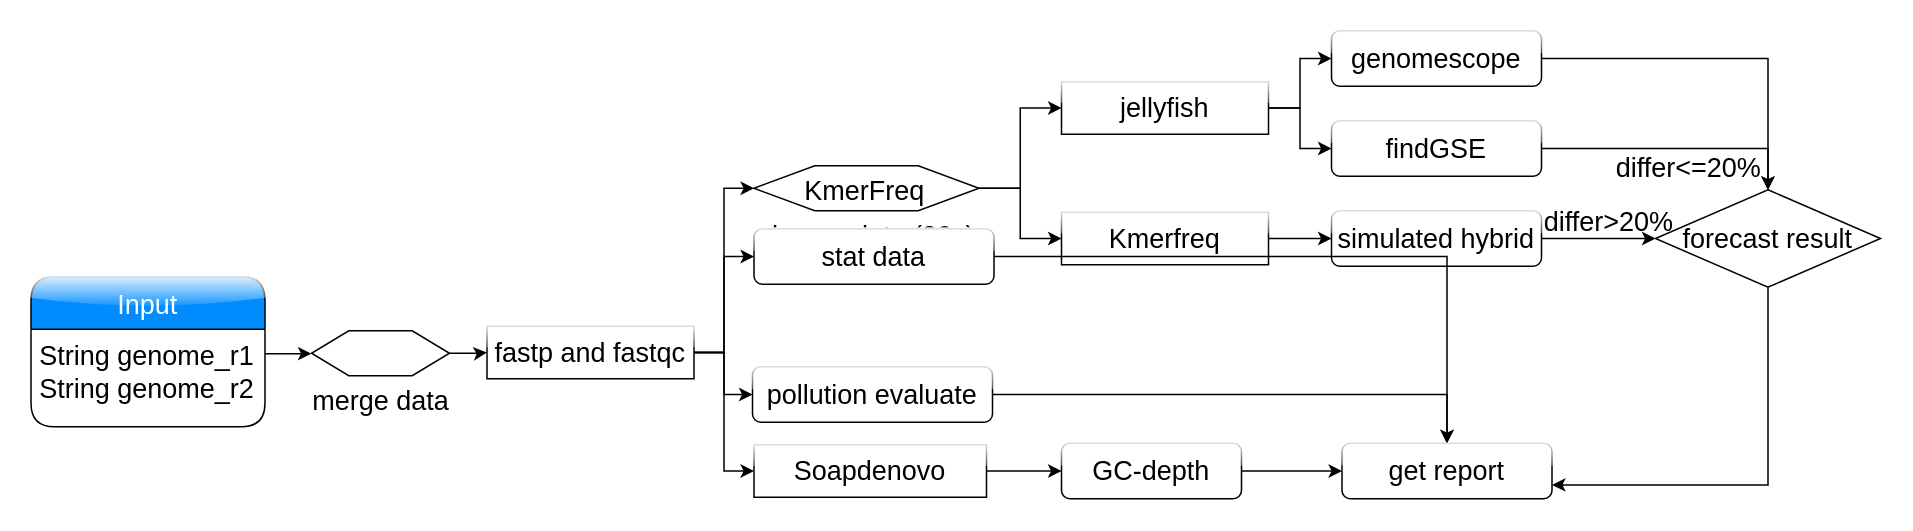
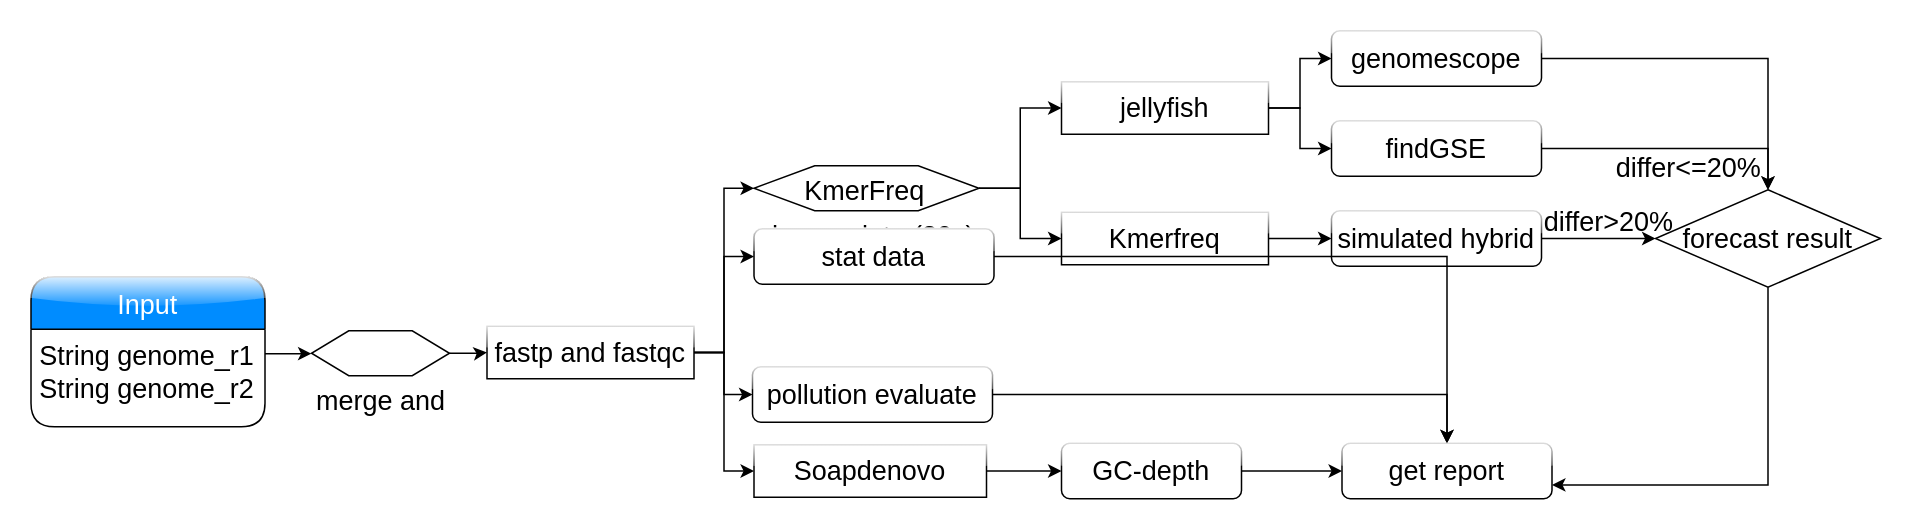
node "merge data": label "merge data" -> "merge and"
